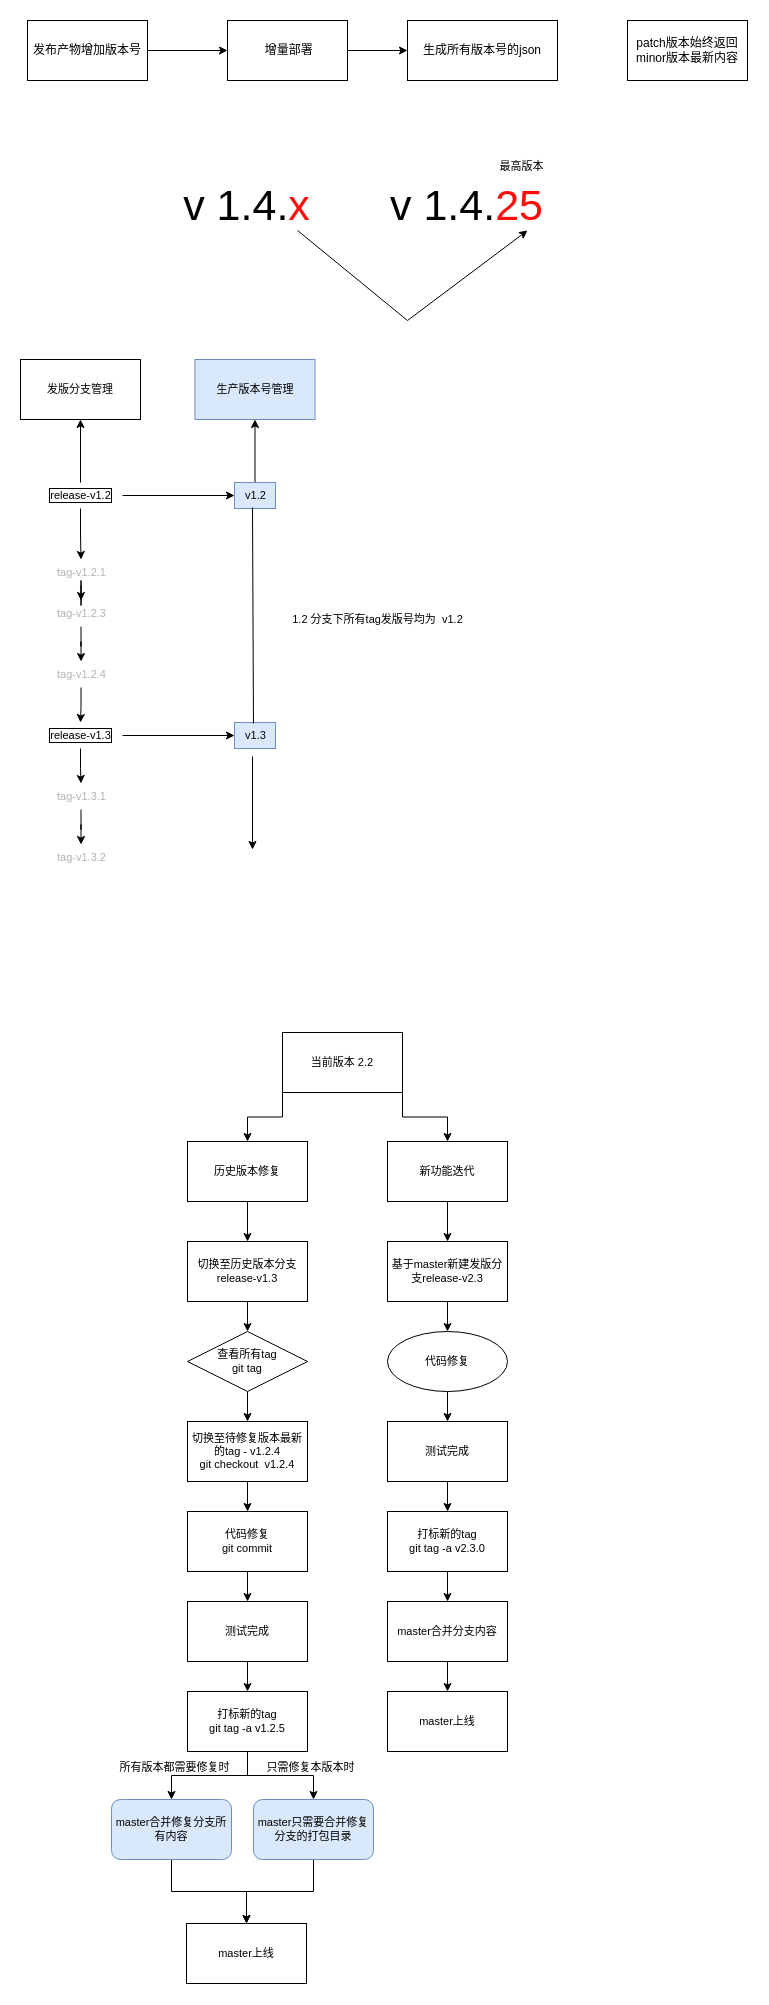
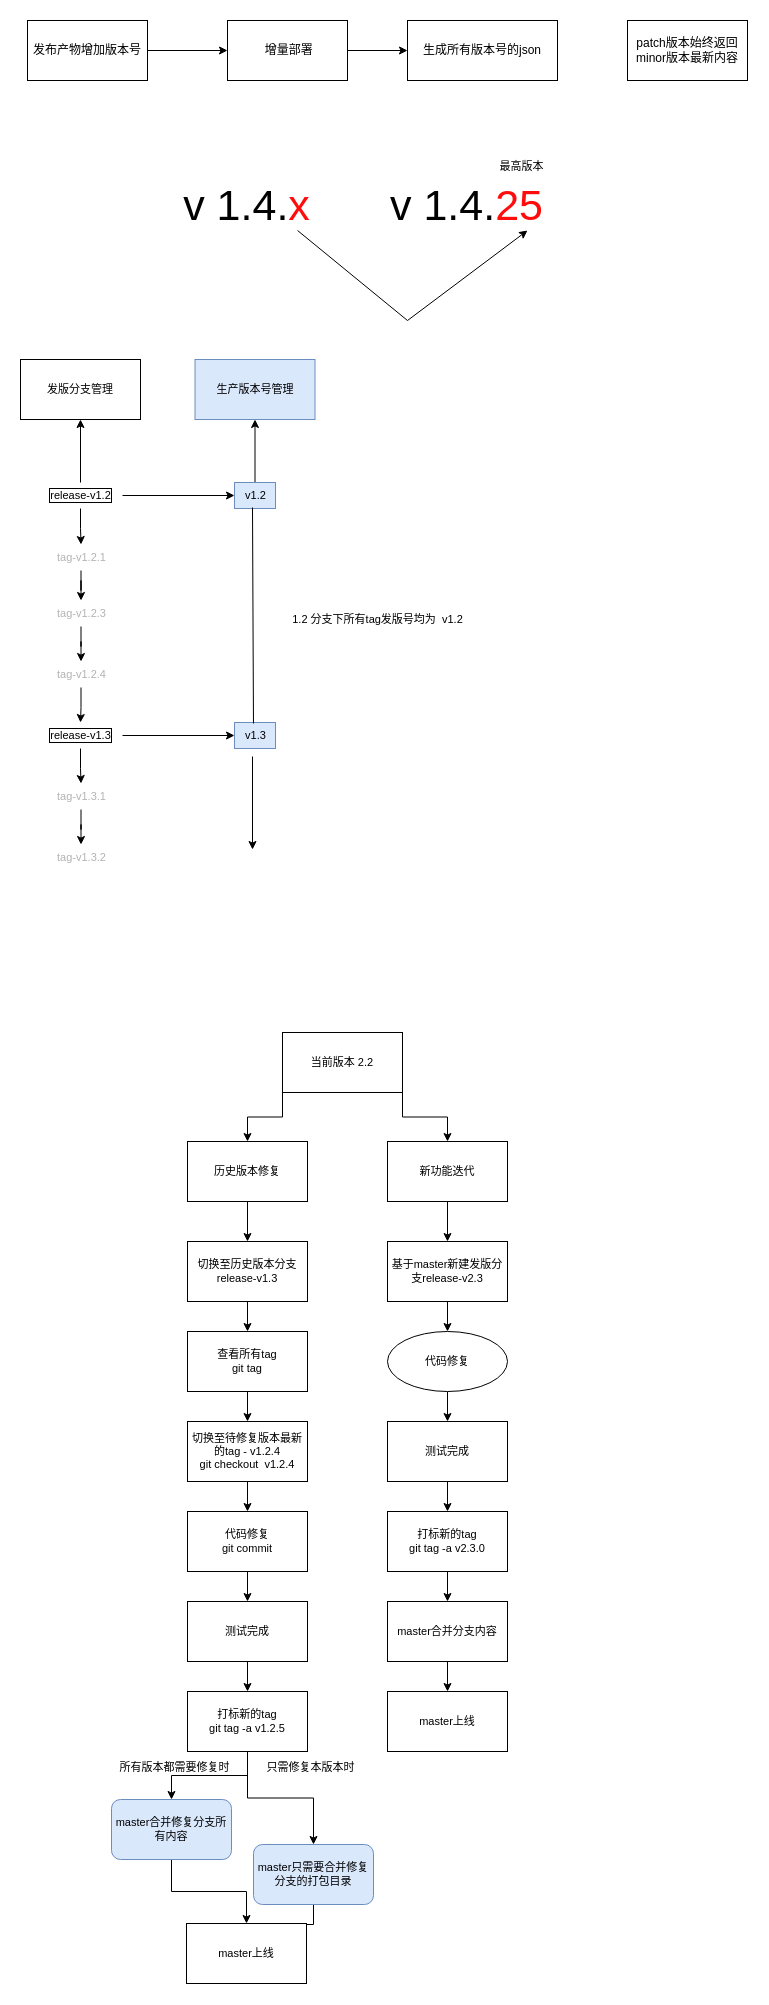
node "tag-v1.2.1": moved (81, 573) -> (81, 558)
node "查看所有tag git tag": shape diamond -> rectangle
node "master只需要合并修复分支的打包目录": moved (314, 1830) -> (314, 1875)
